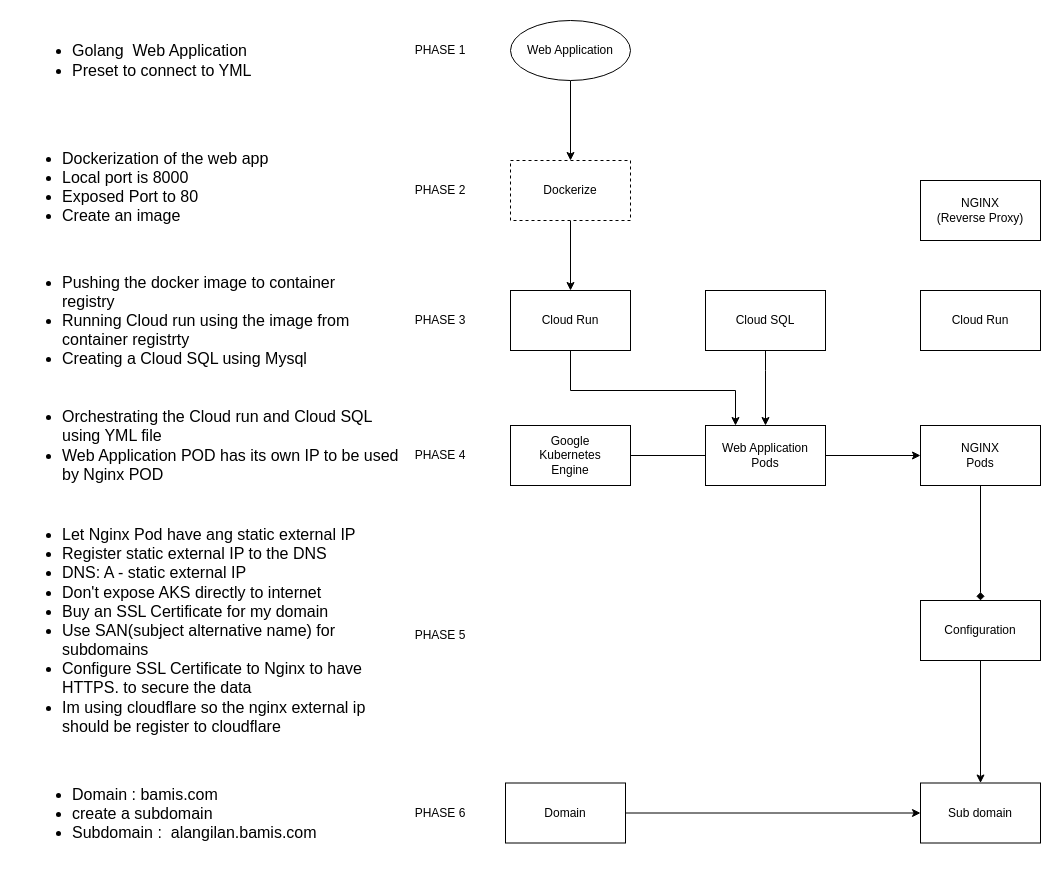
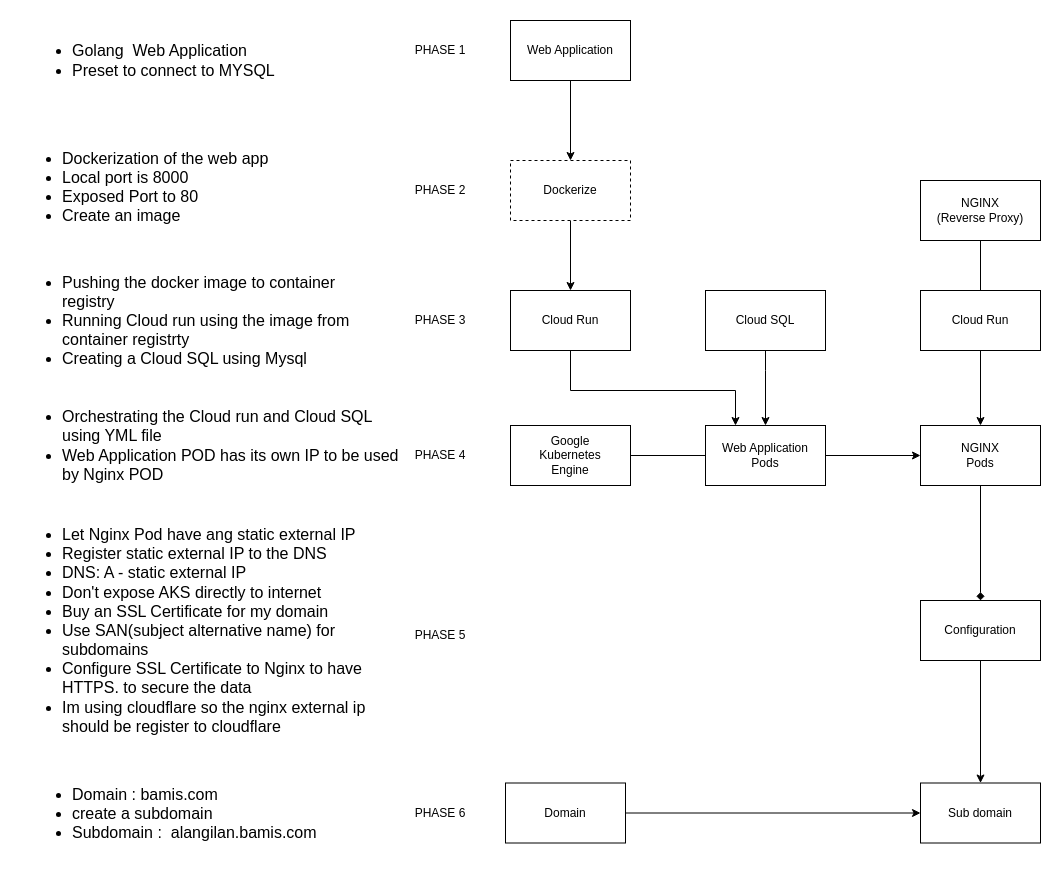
node "Web Application": shape ellipse -> rectangle
node "Golang Web Application Preset to connect to YML": label "Golang Web Application Preset to connect to YML" -> "Golang Web Application Preset to connect to MYSQL"
edge "NGINX (Reverse Proxy)" -> "NGINX Pods": added
